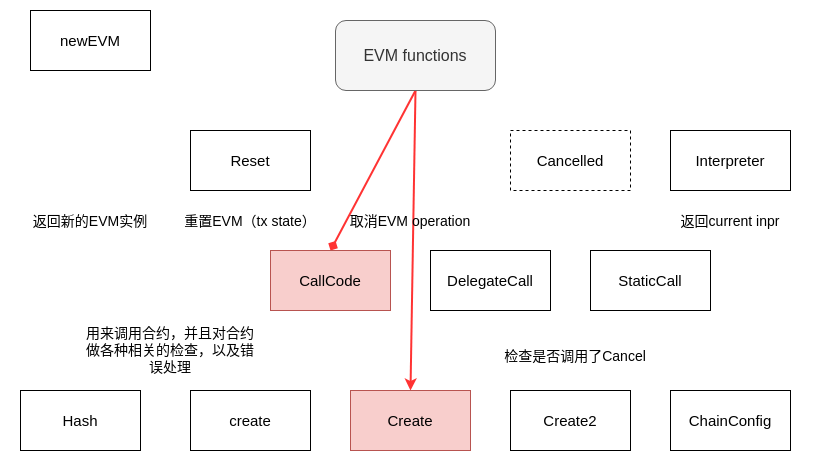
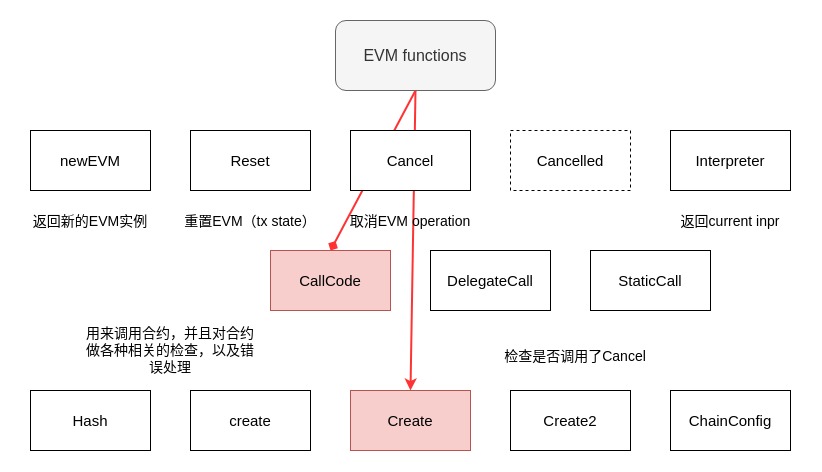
node "newEVM": moved (91, 41) -> (91, 161)
node "Cancel": added
node "Hash": moved (81, 421) -> (91, 421)
